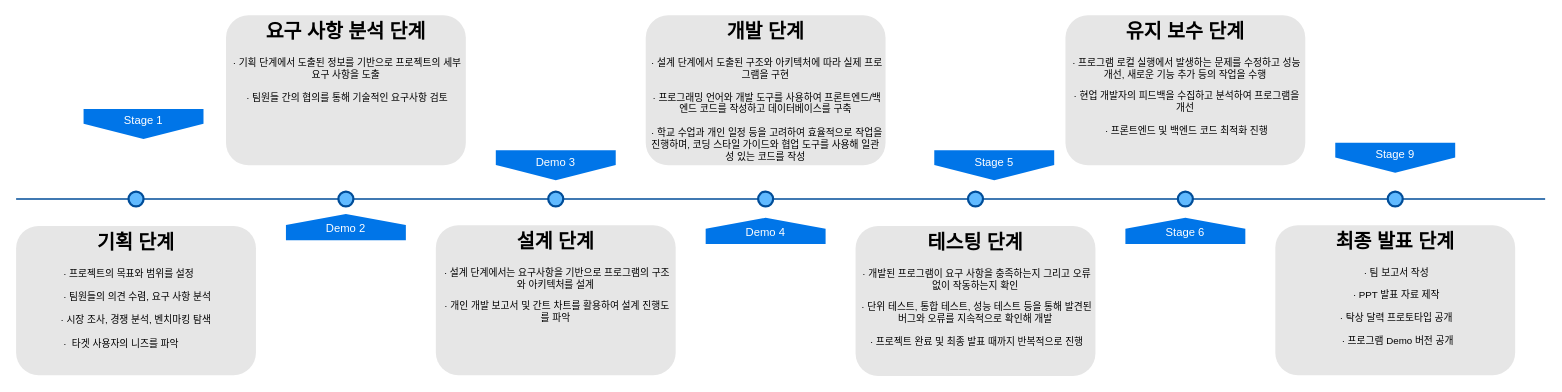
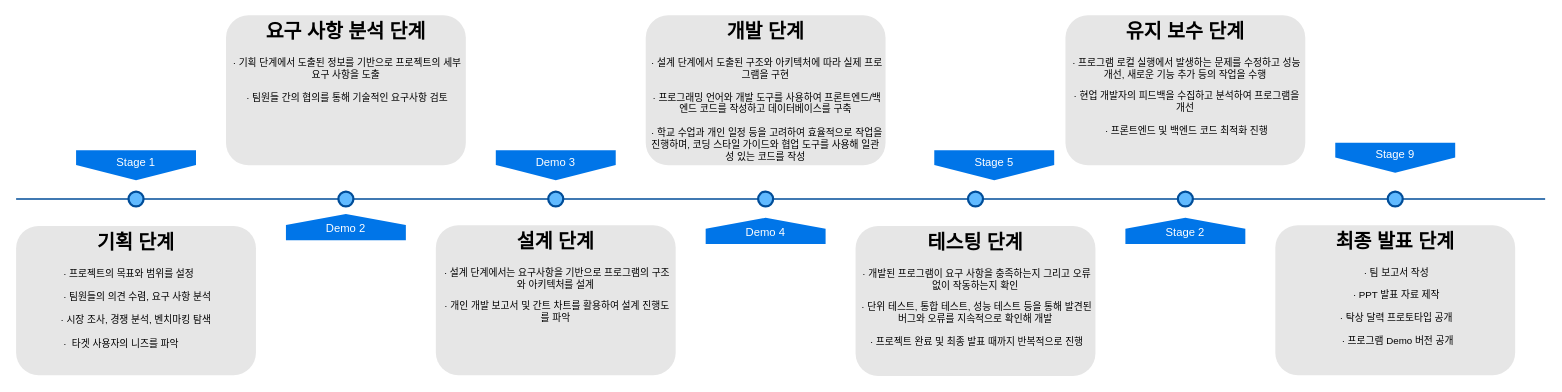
node "Stage 1": moved (143, 124) -> (135, 165)
node "Stage 6": label "Stage 6" -> "Stage 2"
